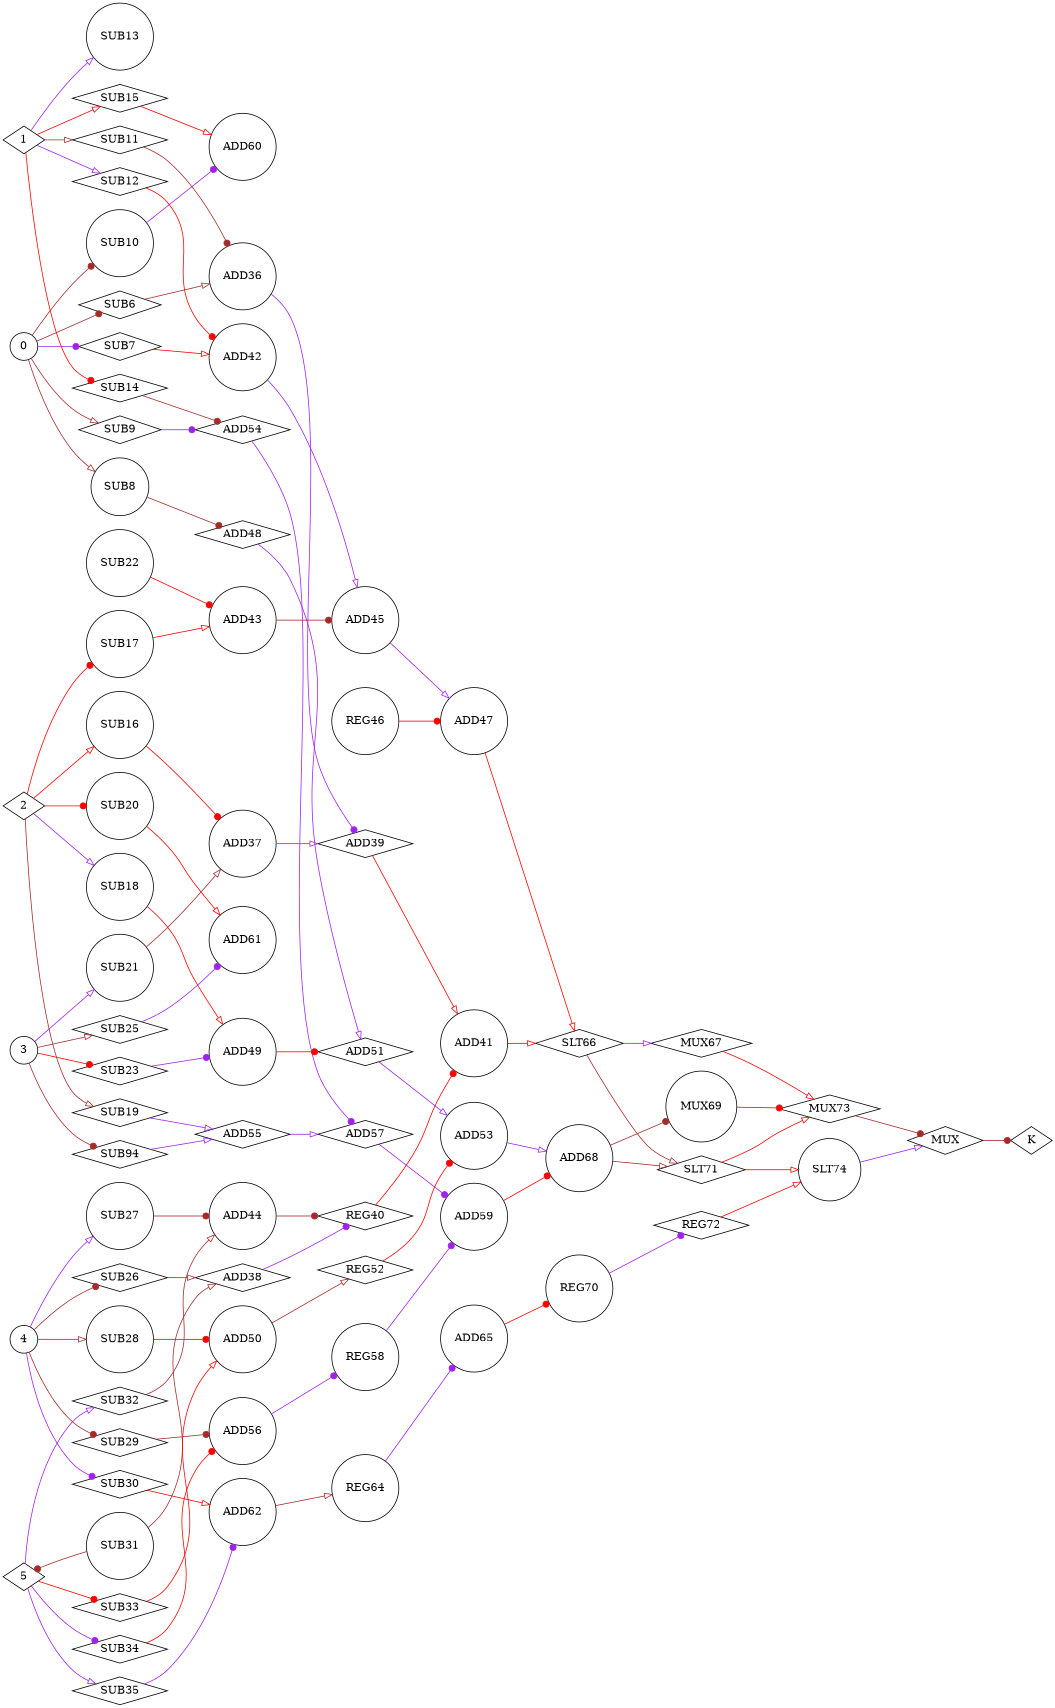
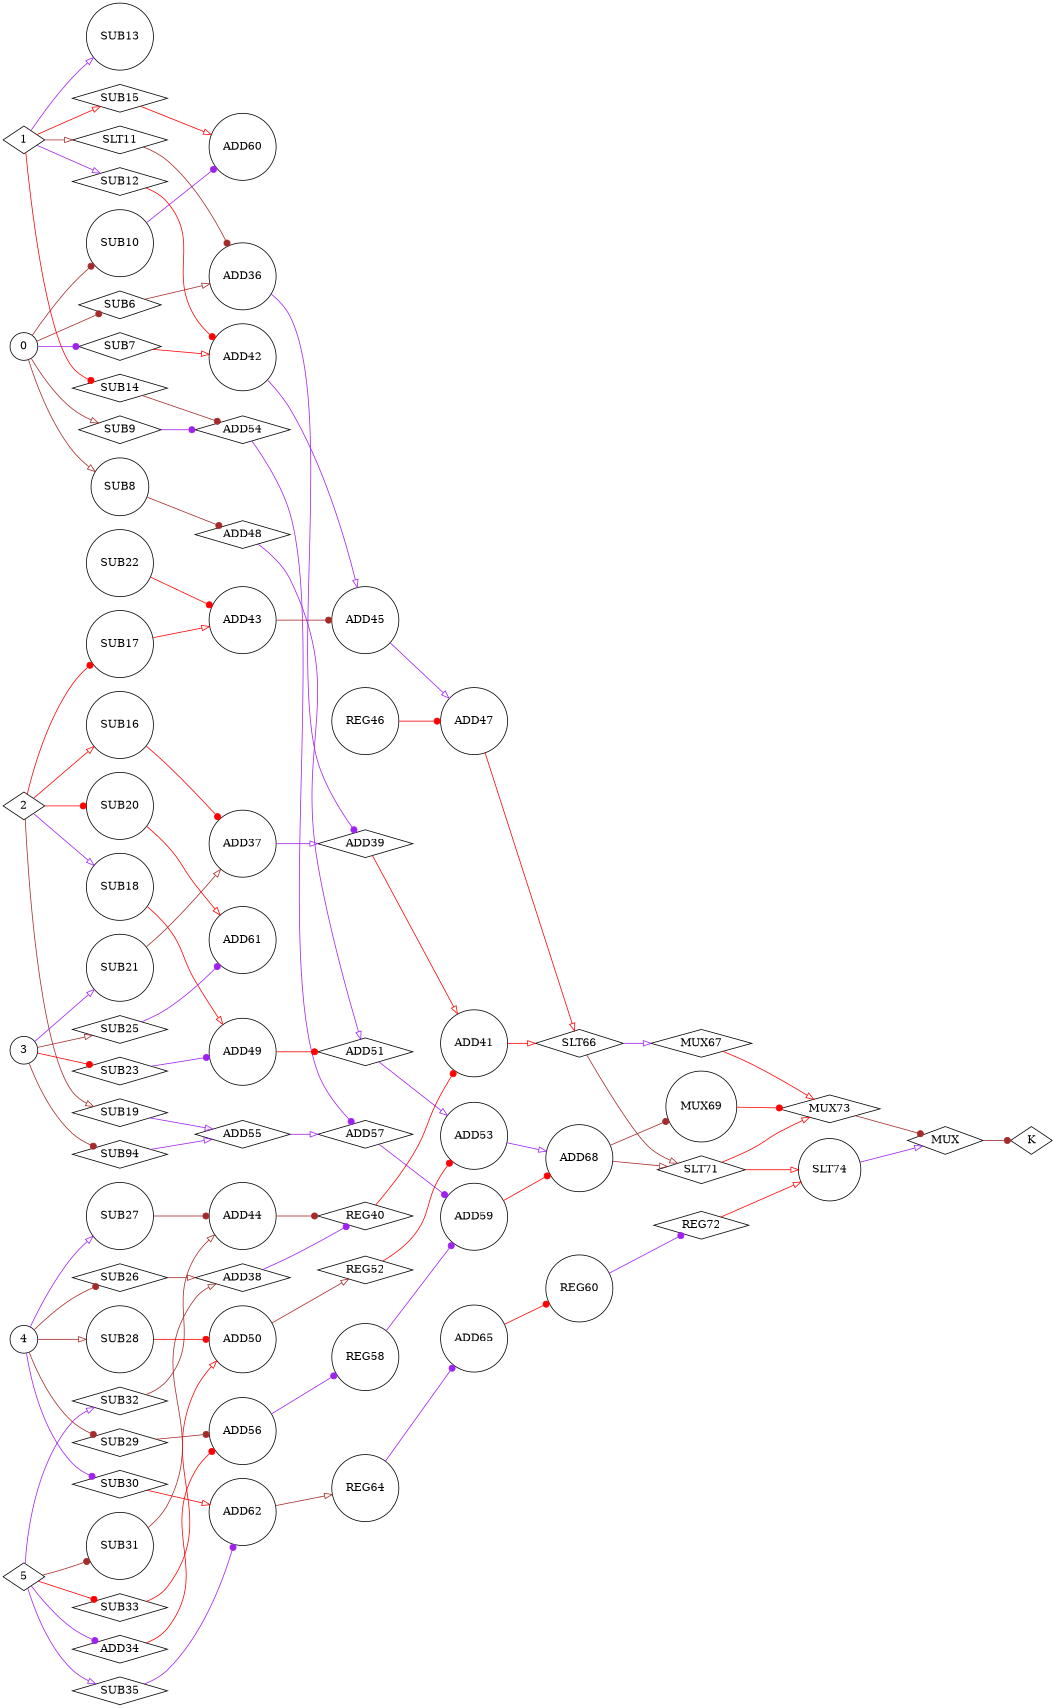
node "SUB11": label "SUB11" -> "SLT11"
node "REG70": label "REG70" -> "REG60"
edge "SUB31" -> "5": reversed
node "SUB34": label "SUB34" -> "ADD34"
